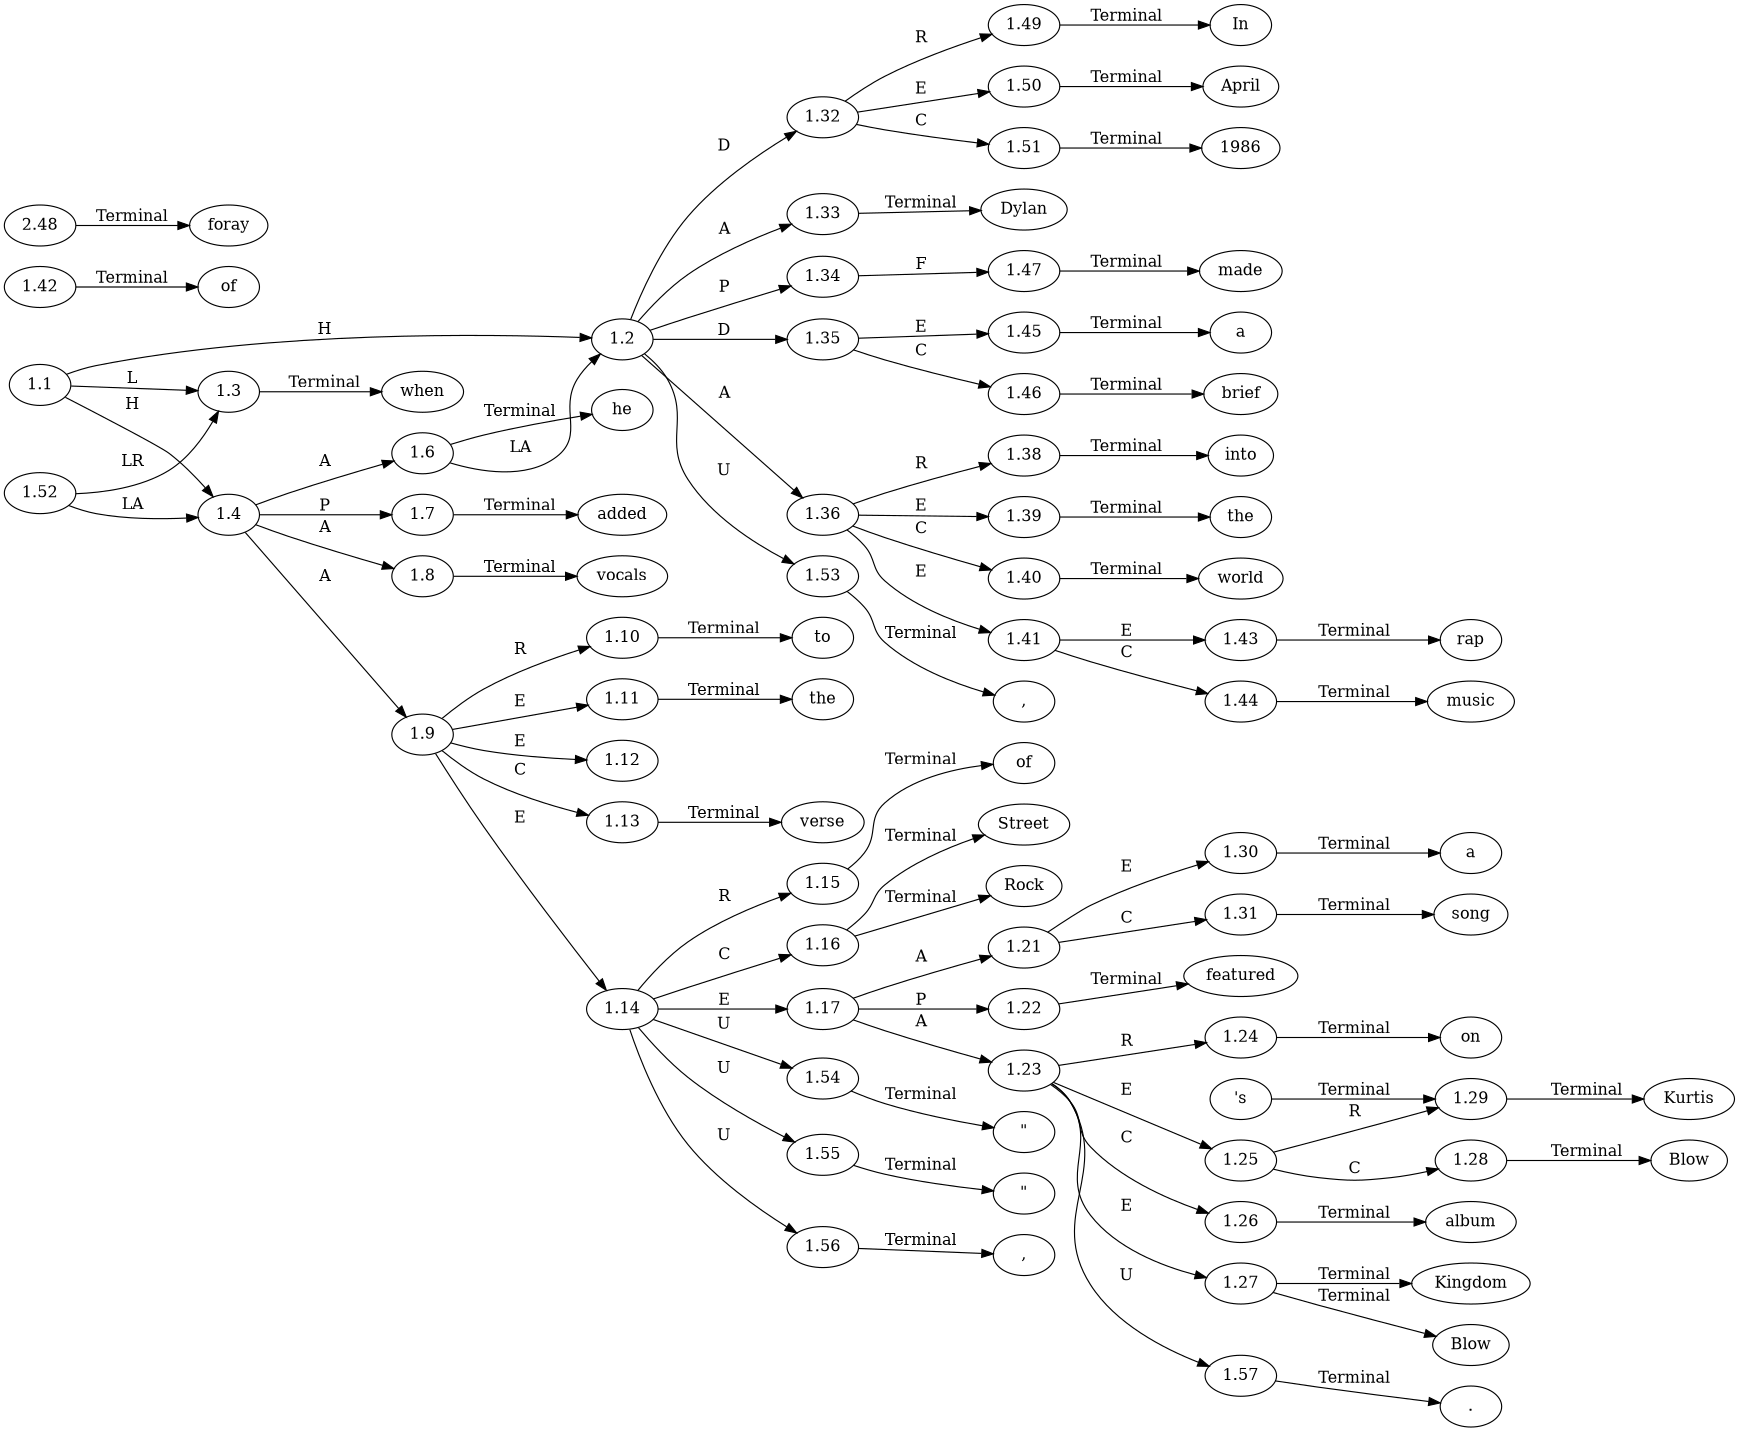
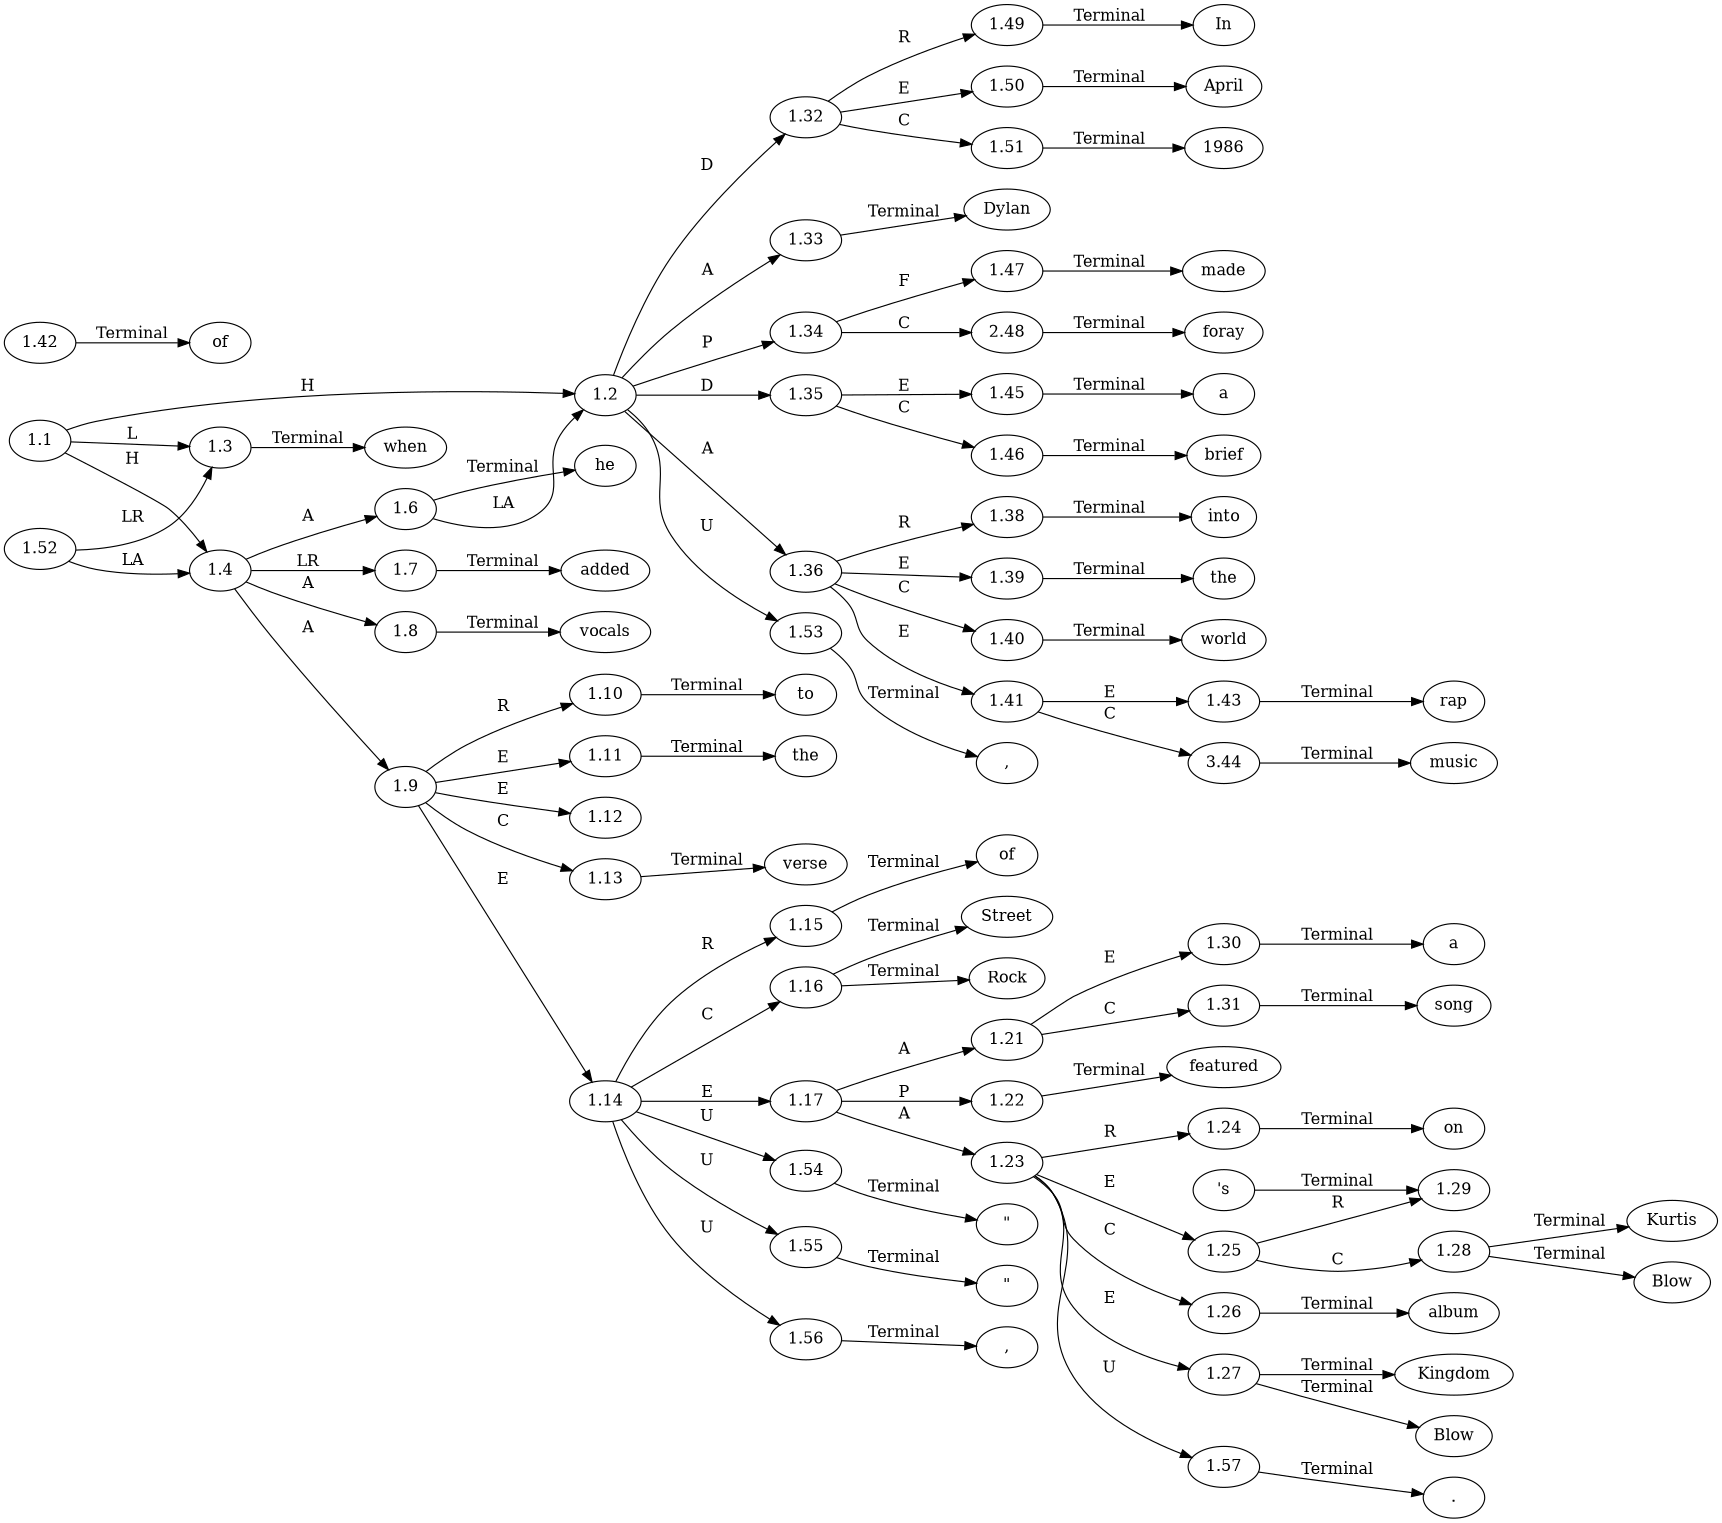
edge "1.34" -> "2.48": added, label "C"
edge "1.4" -> "1.7": label "P" -> "LR"
node "1.44": label "1.44" -> "3.44"
edge "1.29" -> "Kurtis": now "1.28" -> "Kurtis"
